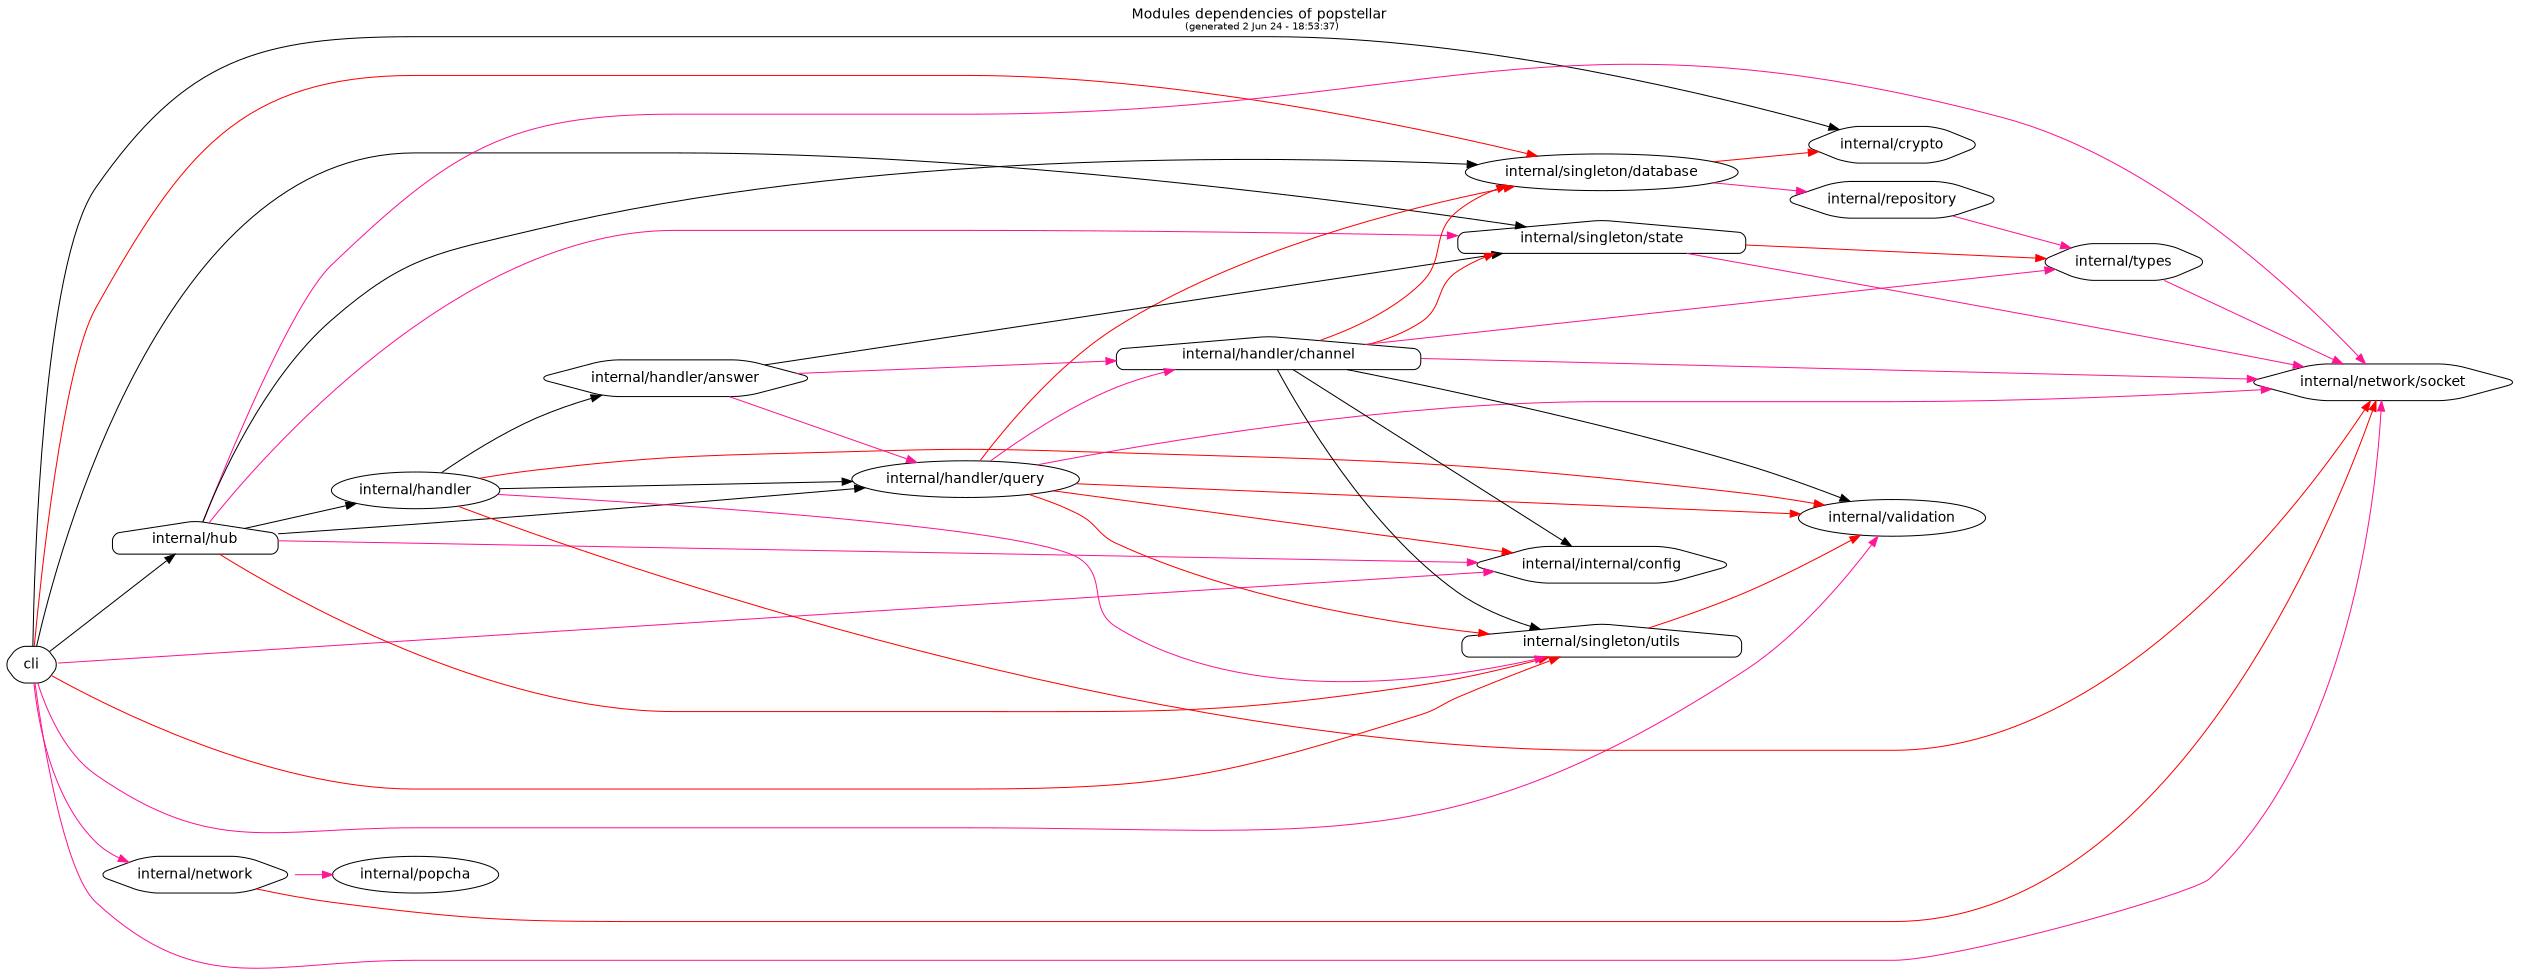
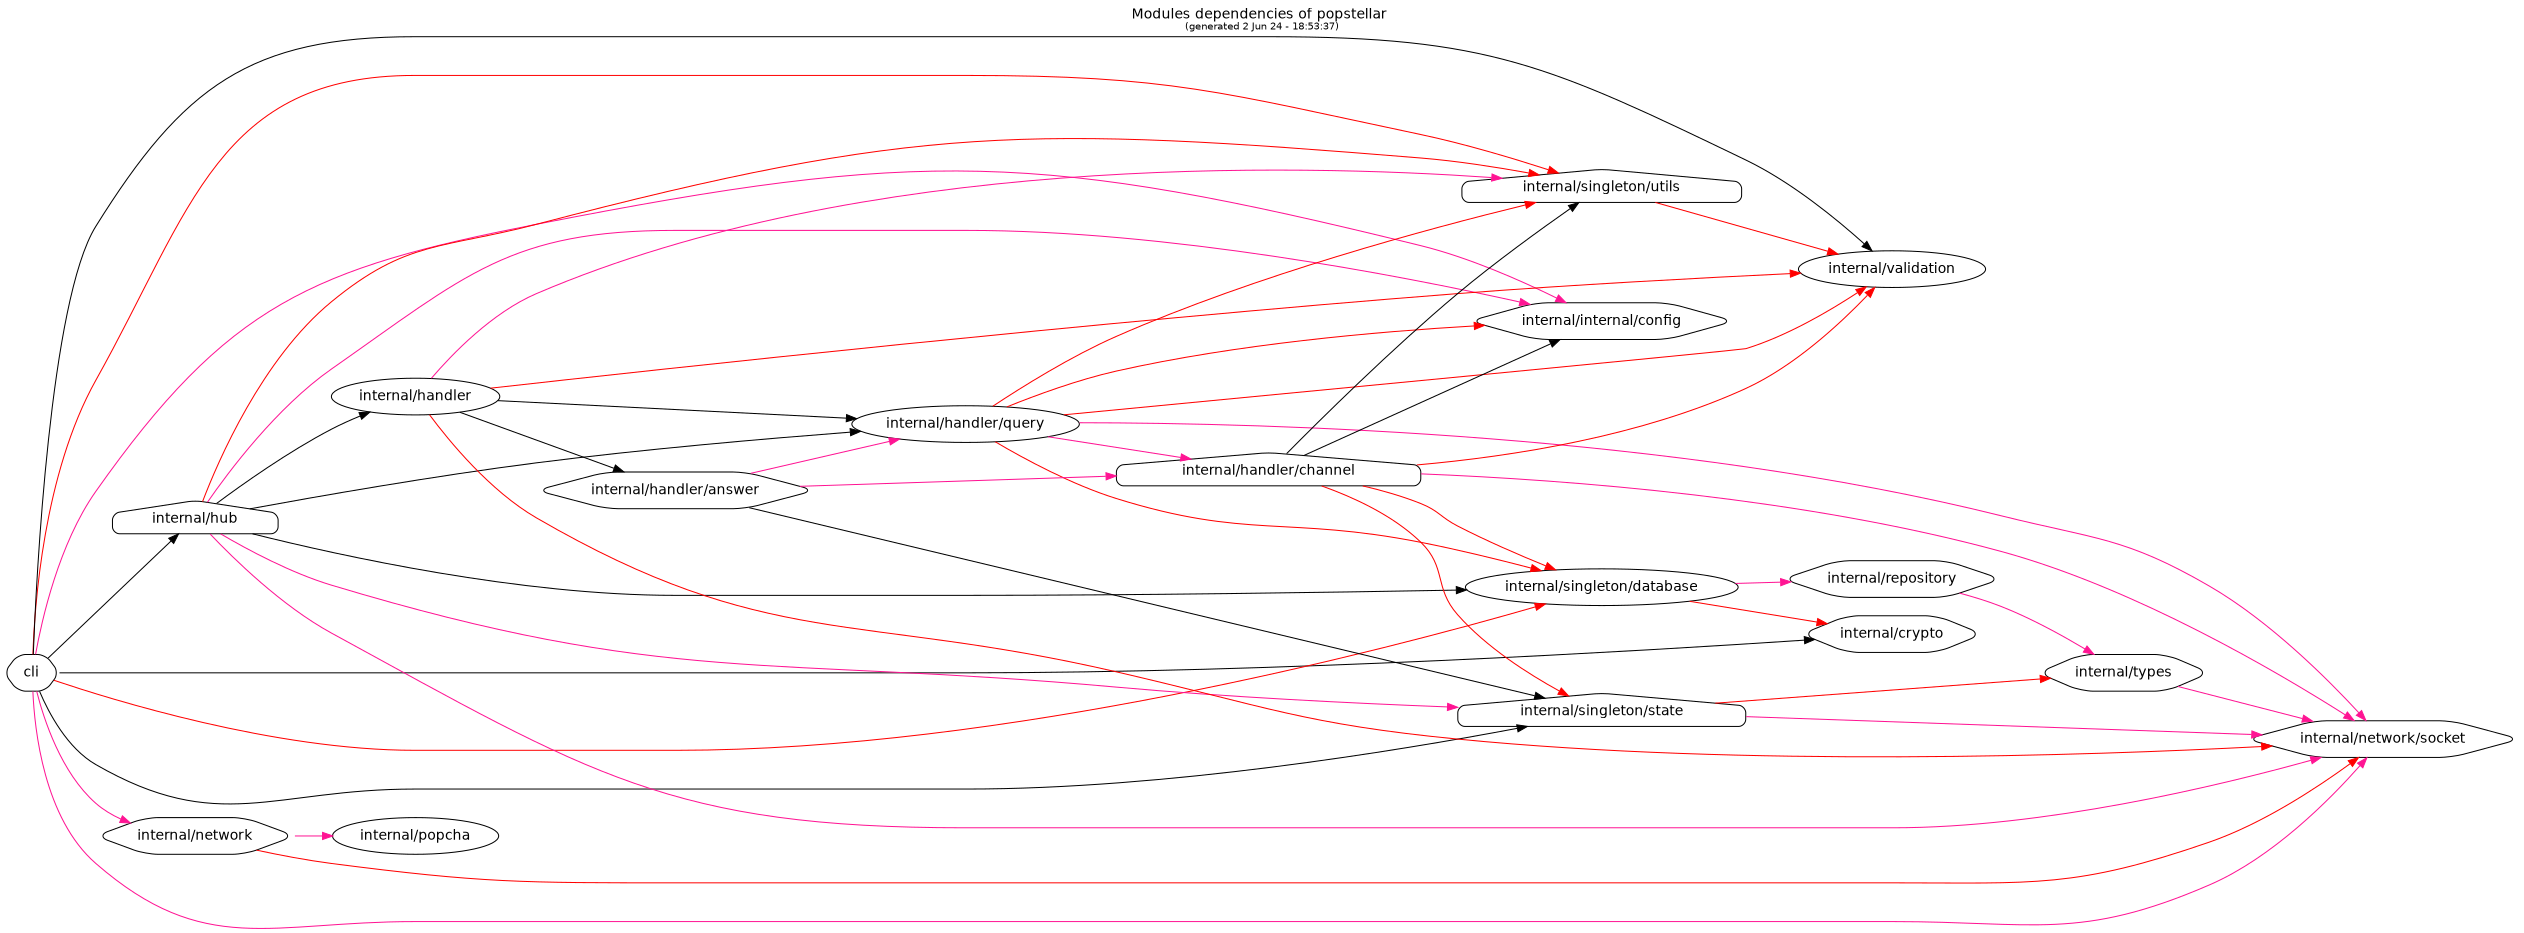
edge "internal/handler/channel" -> "internal/types": removed
edge "internal/handler/channel" -> "internal/validation": color black -> red
edge "cli" -> "internal/validation": color deeppink -> black
